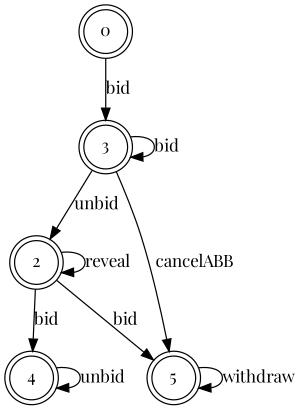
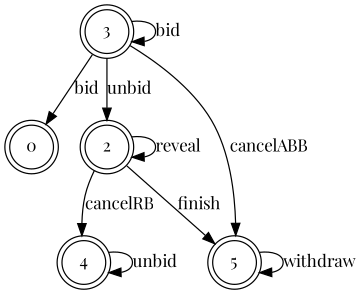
edge "0" -> "3": reversed
edge "2" -> "4": label "bid" -> "cancelRB"
edge "2" -> "5": label "bid" -> "finish"
